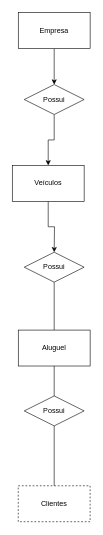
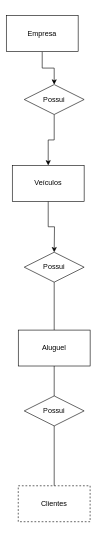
node "Empresa": moved (54, 30) -> (42, 33)
